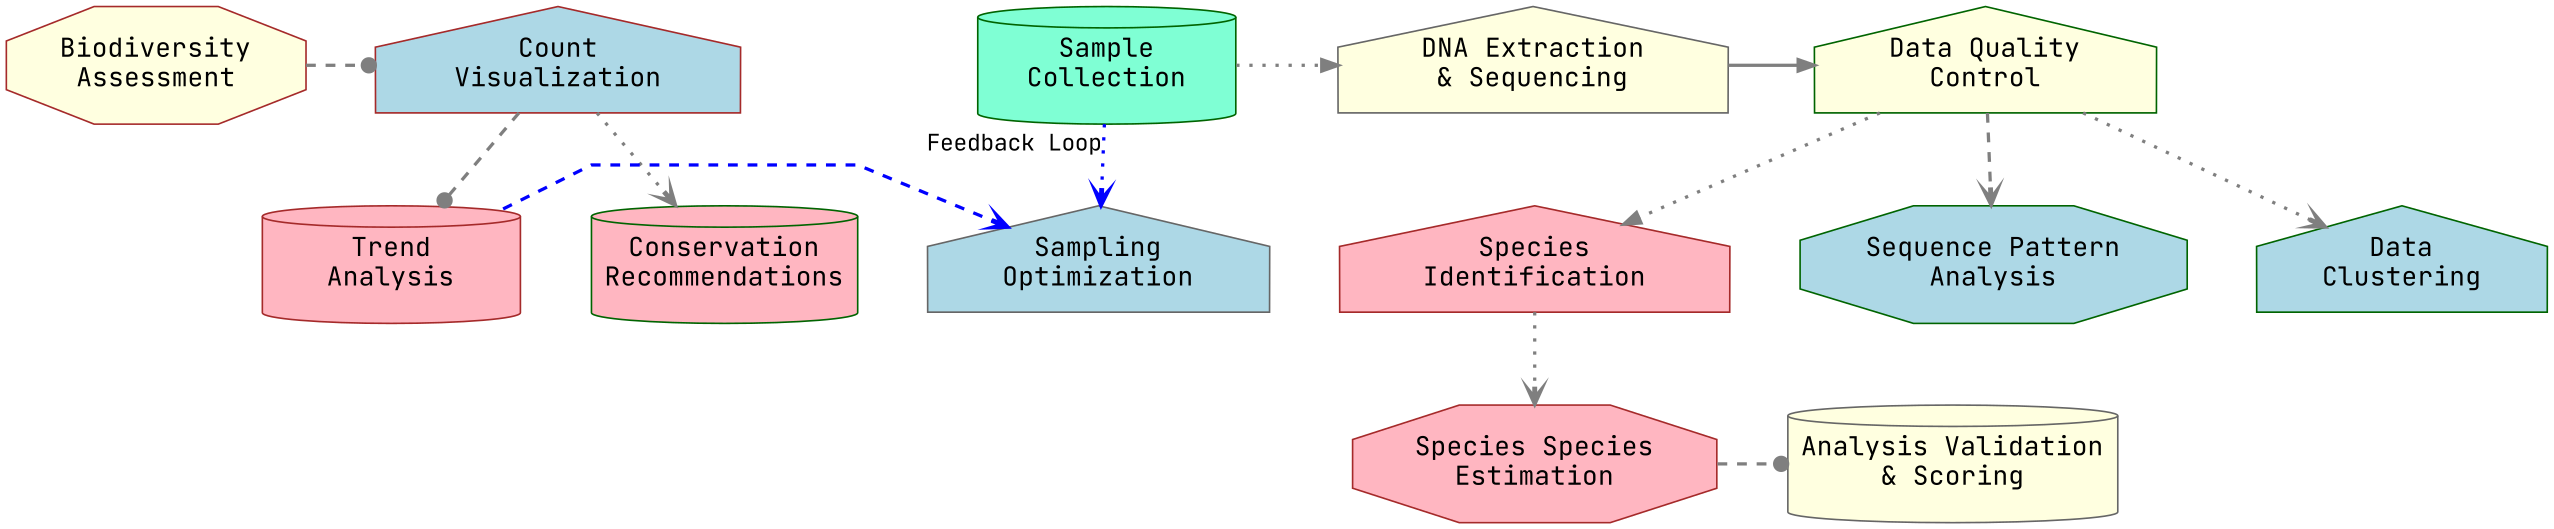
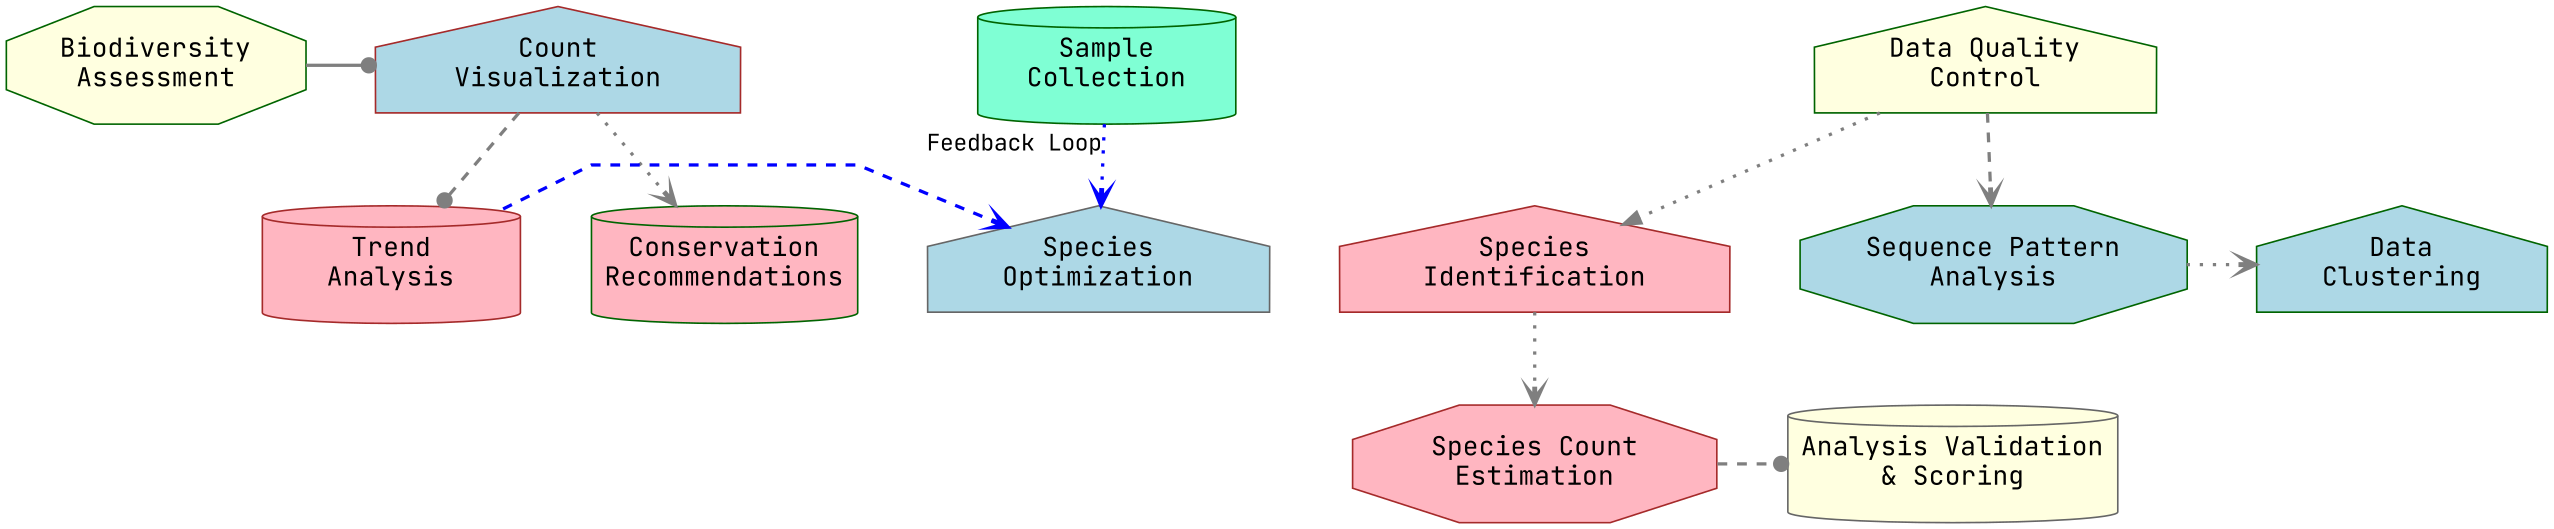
node "Biodiversity Assessment": color brown -> darkgreen
edge "Biodiversity Assessment" -> "Count Visualization": style dashed -> solid
node "DNA Extraction & Sequencing": removed
edge "Data Quality Control" -> "Data Clustering": now "Sequence Pattern Analysis" -> "Data Clustering"
node "Sampling Optimization": label "Sampling Optimization" -> "Species Optimization"
node "Species Species Estimation": label "Species Species Estimation" -> "Species Count Estimation"
